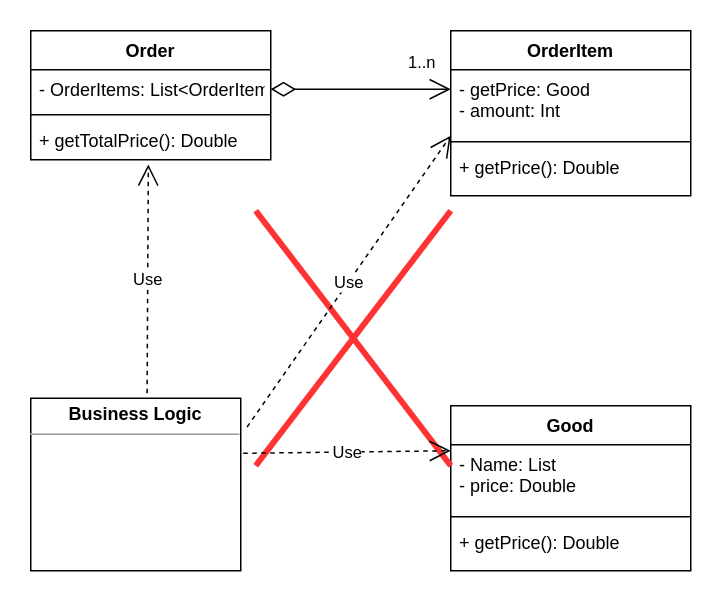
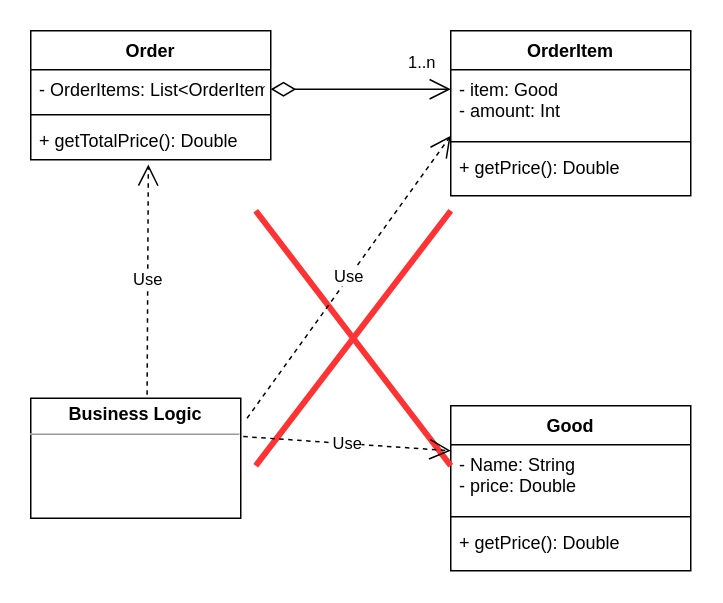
node "- getPrice: Good - amount: Int": label "- getPrice: Good - amount: Int" -> "- item: Good - amount: Int"
node "- Name: List - price: Double": label "- Name: List - price: Double" -> "- Name: String - price: Double"
node "Business Logic": size 210x173 -> 210x120
